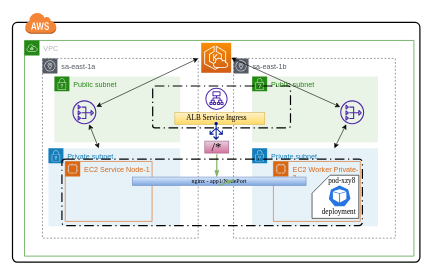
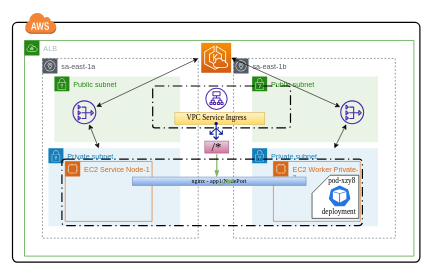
node "VPC": label "VPC" -> "ALB"
node "ALB Service Ingress": label "ALB Service Ingress" -> "VPC Service Ingress"
